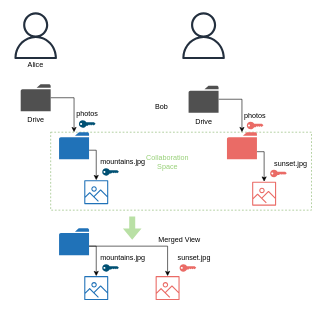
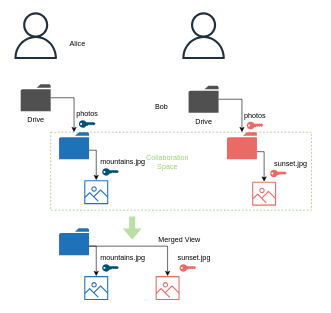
node "Alice": moved (36, 65) -> (78, 44)
